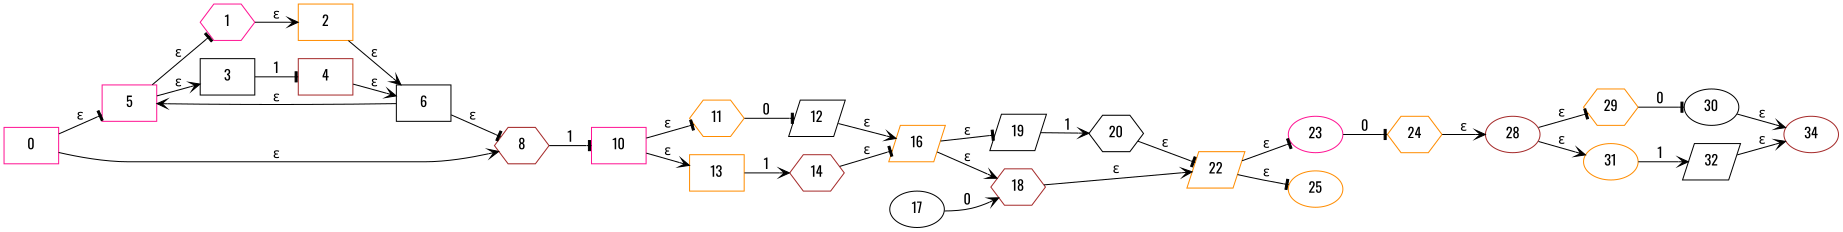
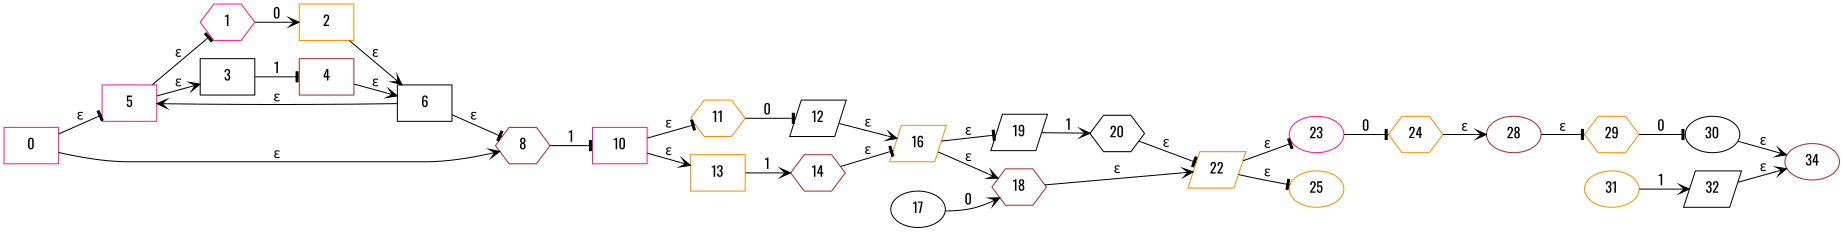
edge "1" -> "2": label "ε" -> "0"
edge "28" -> "31": removed, label "ε"
